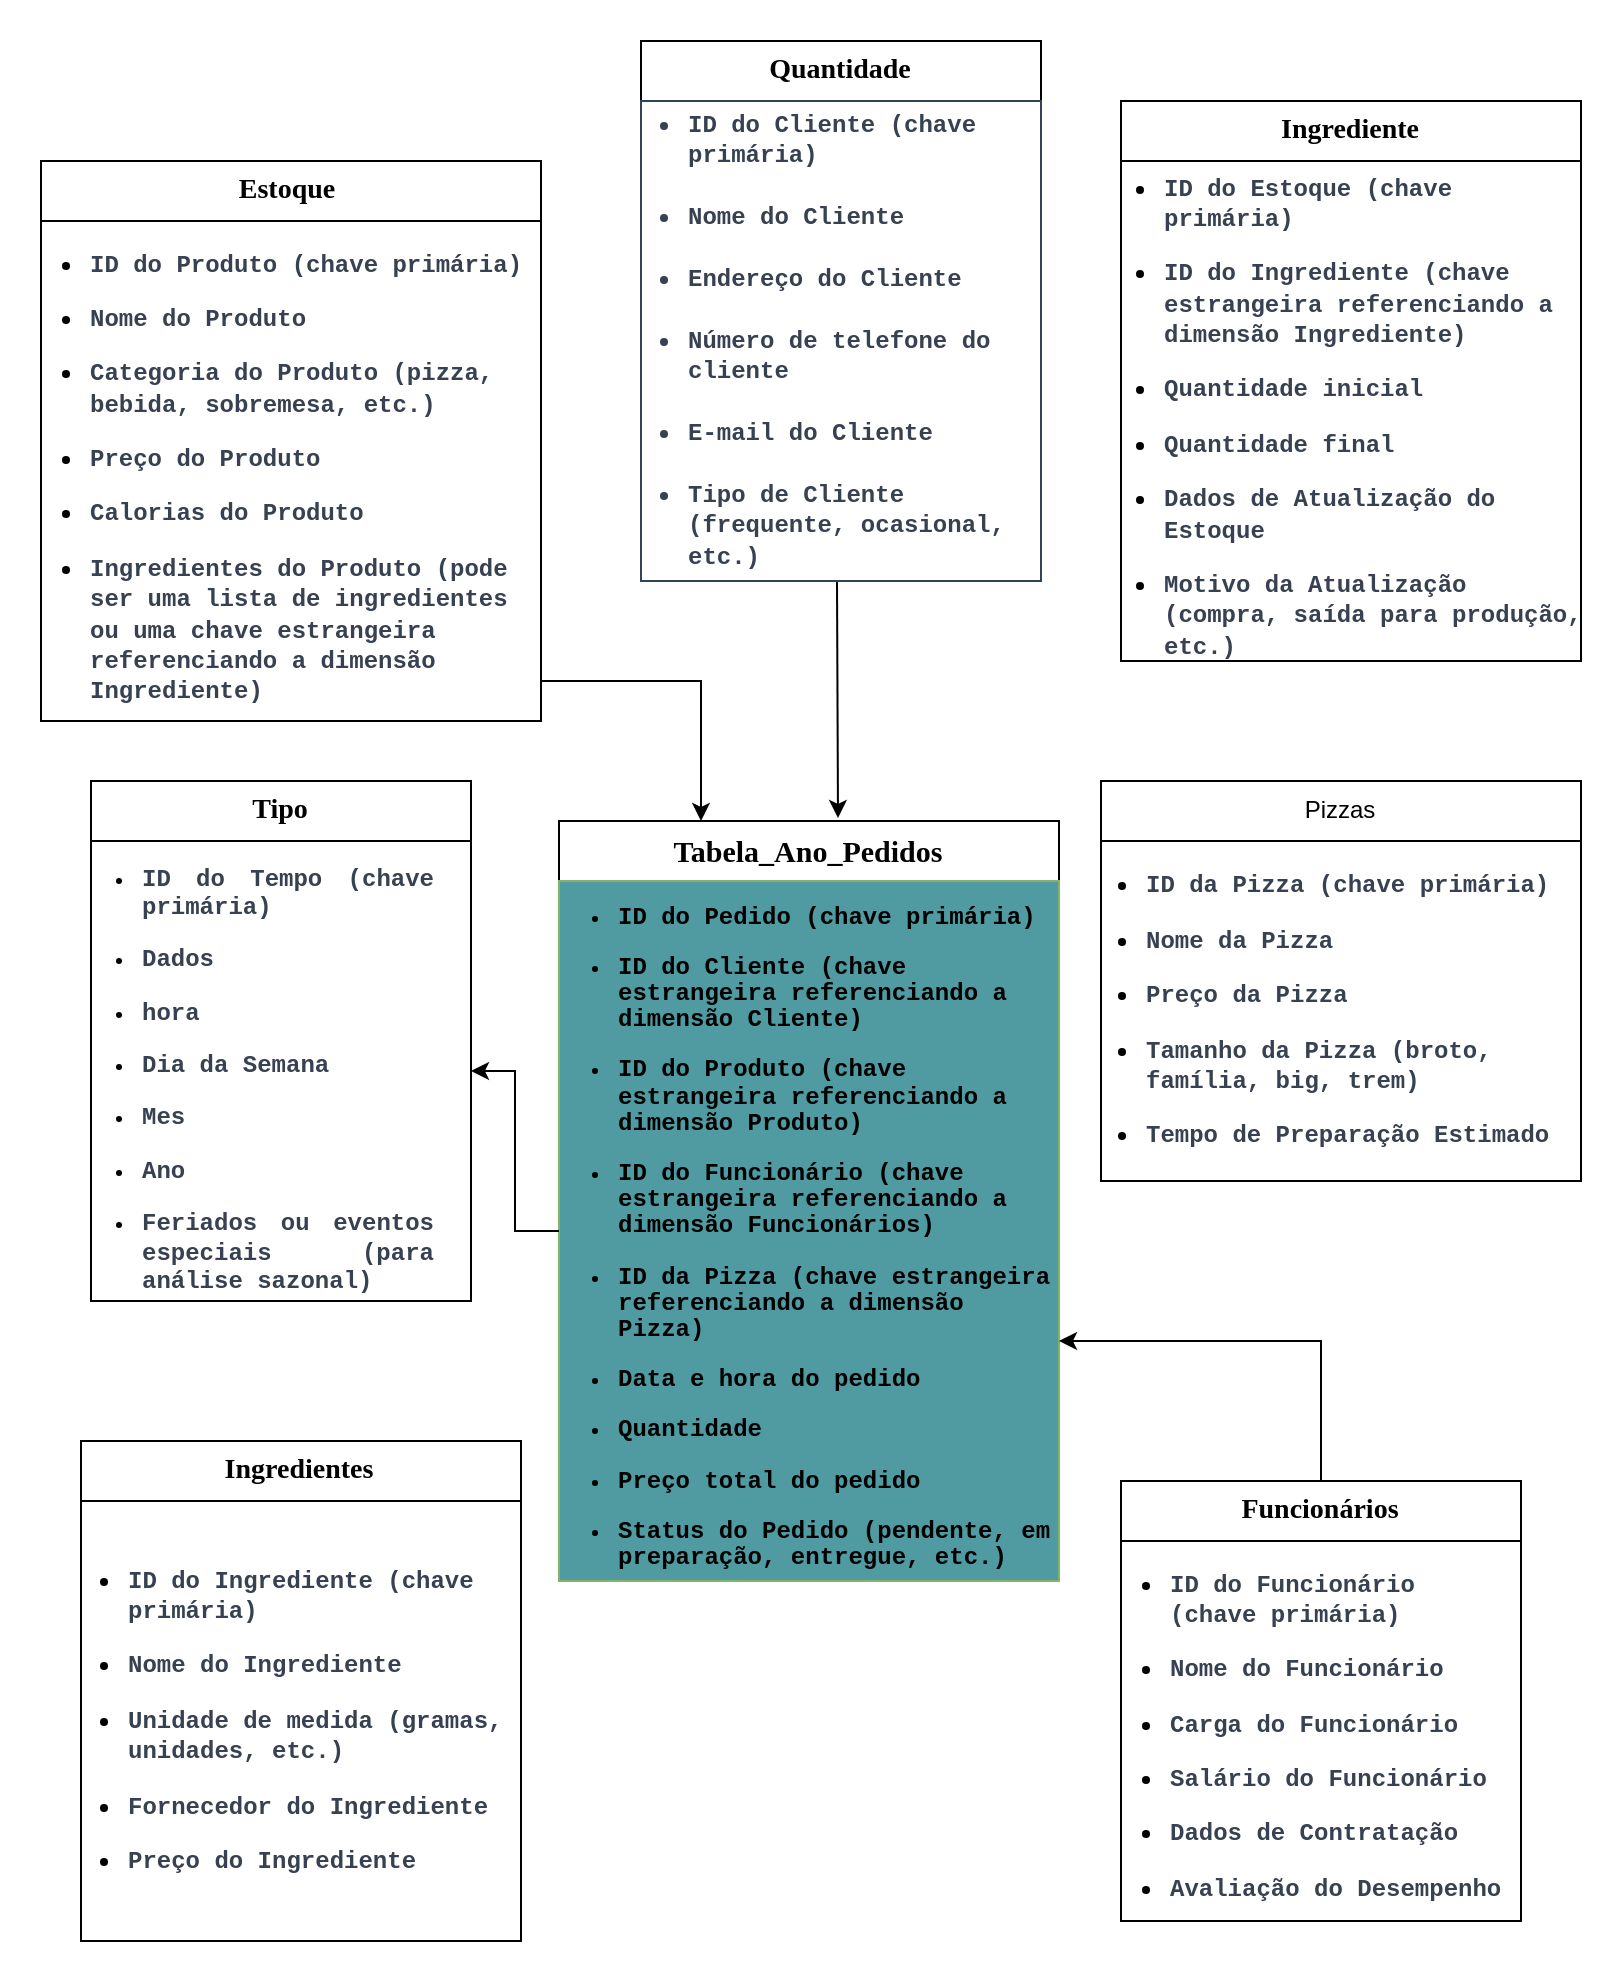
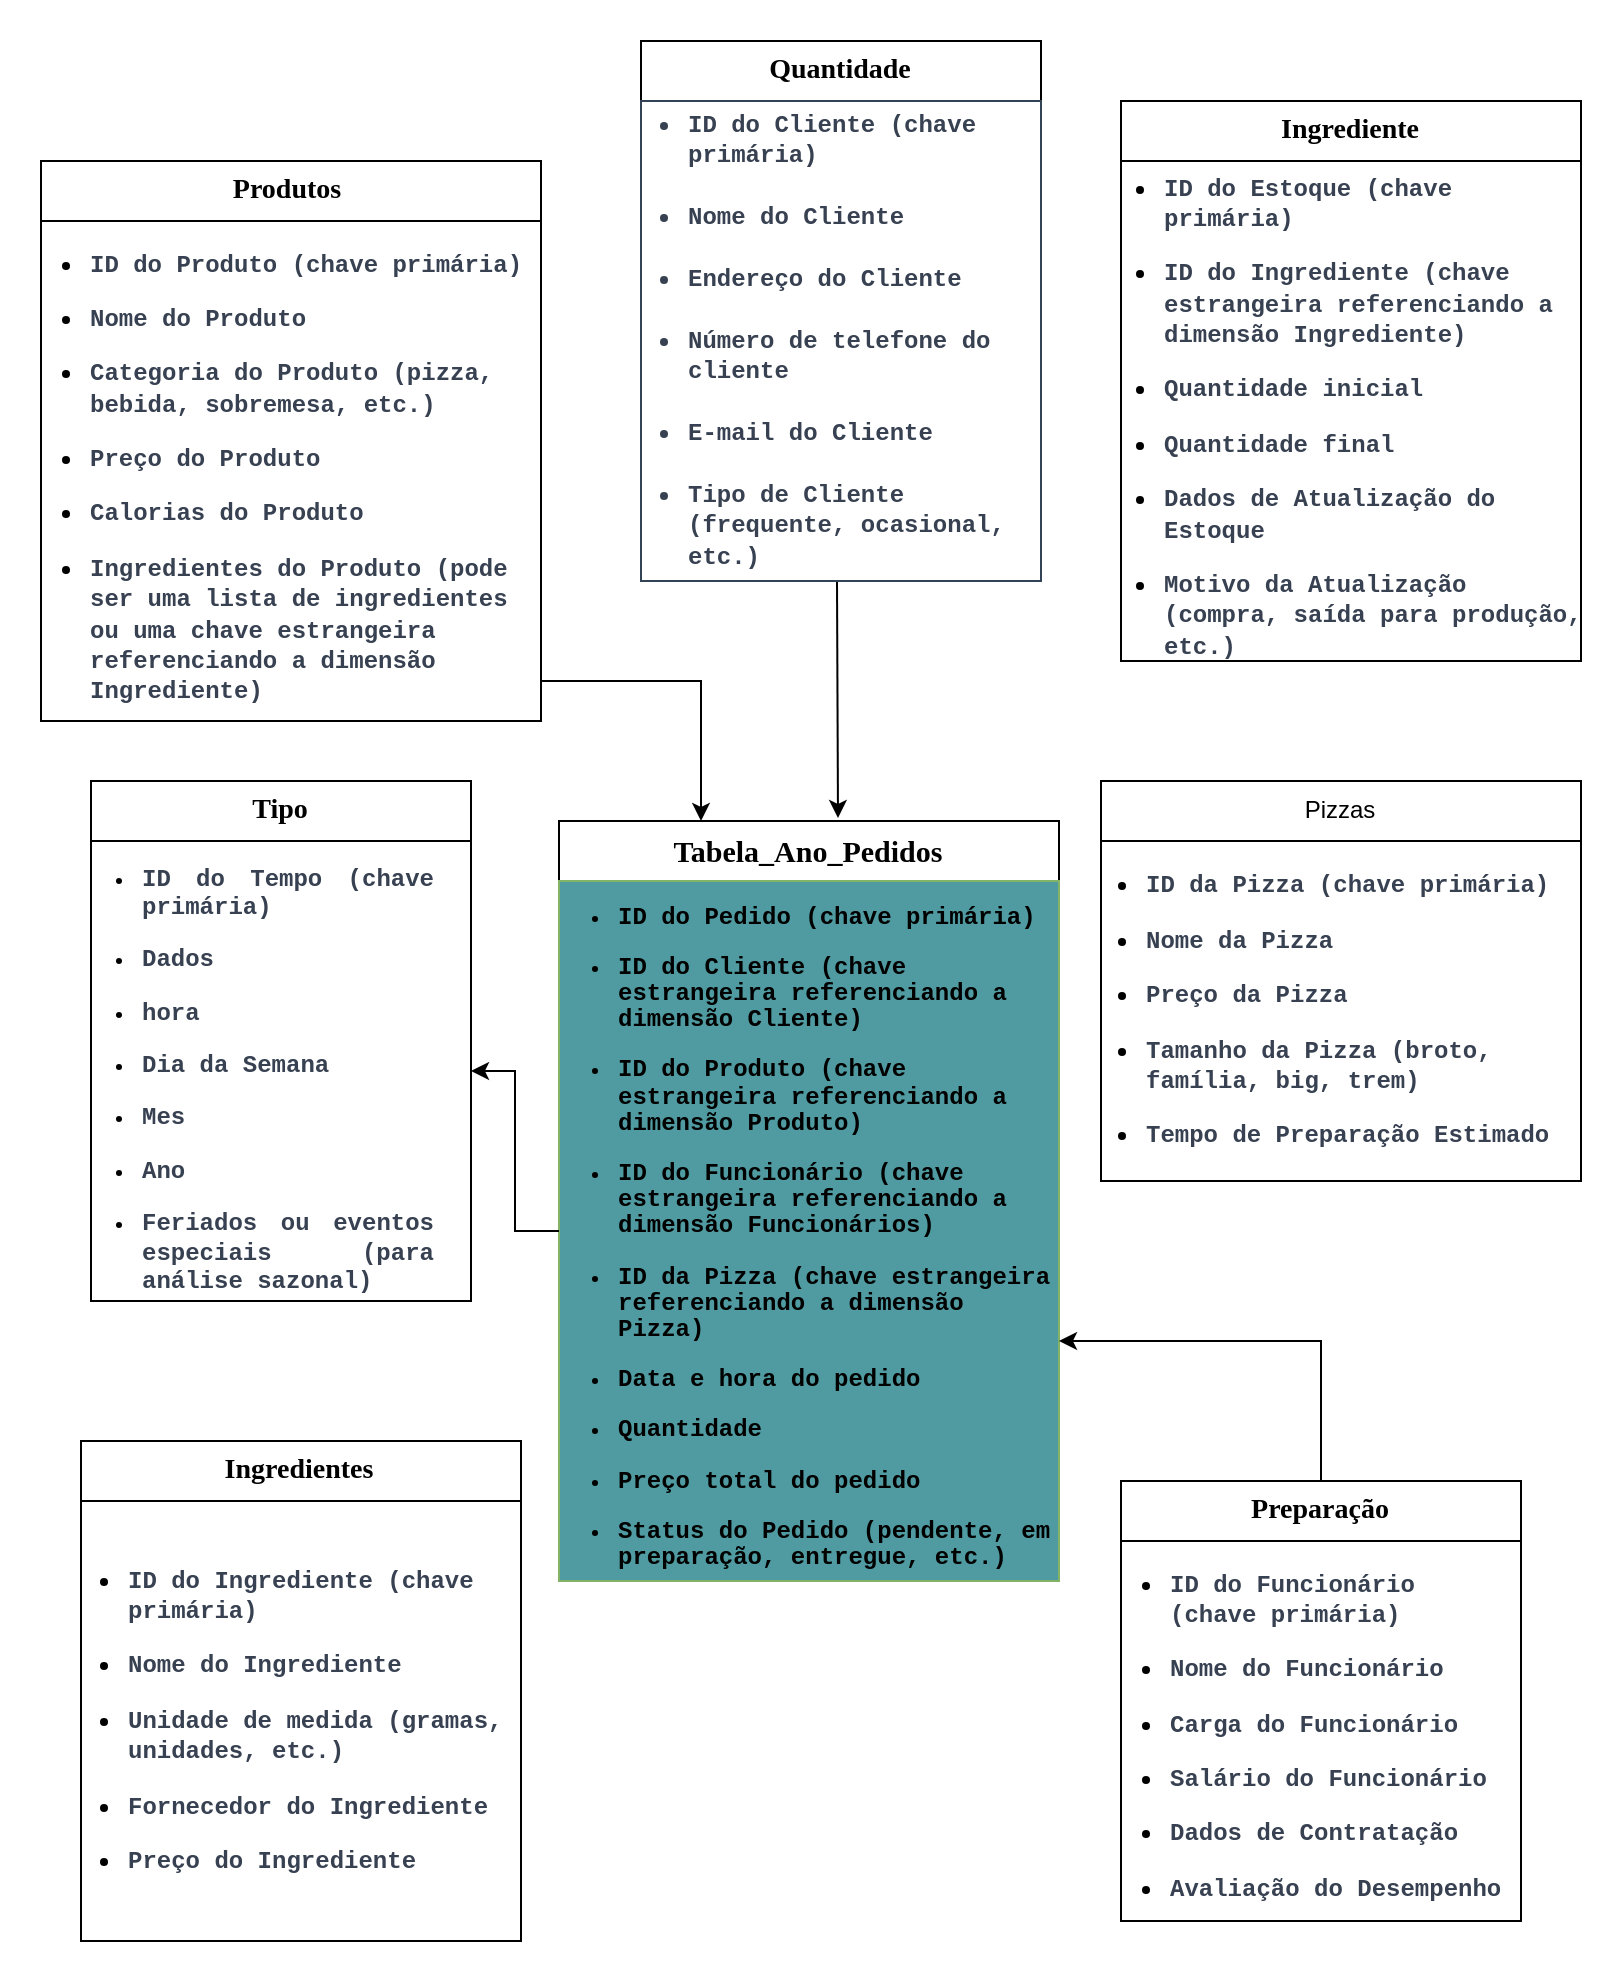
node "Estoque": label "Estoque" -> "Produtos"
node "Funcionários": label "Funcionários" -> "Preparação"
